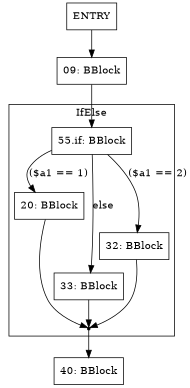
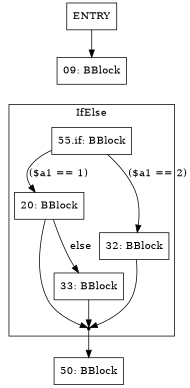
edge "09: BBlock" -> "55.if: BBlock": removed
edge "55.if: BBlock" -> "33: BBlock": now "20: BBlock" -> "33: BBlock"
node "40: BBlock": label "40: BBlock" -> "50: BBlock"
